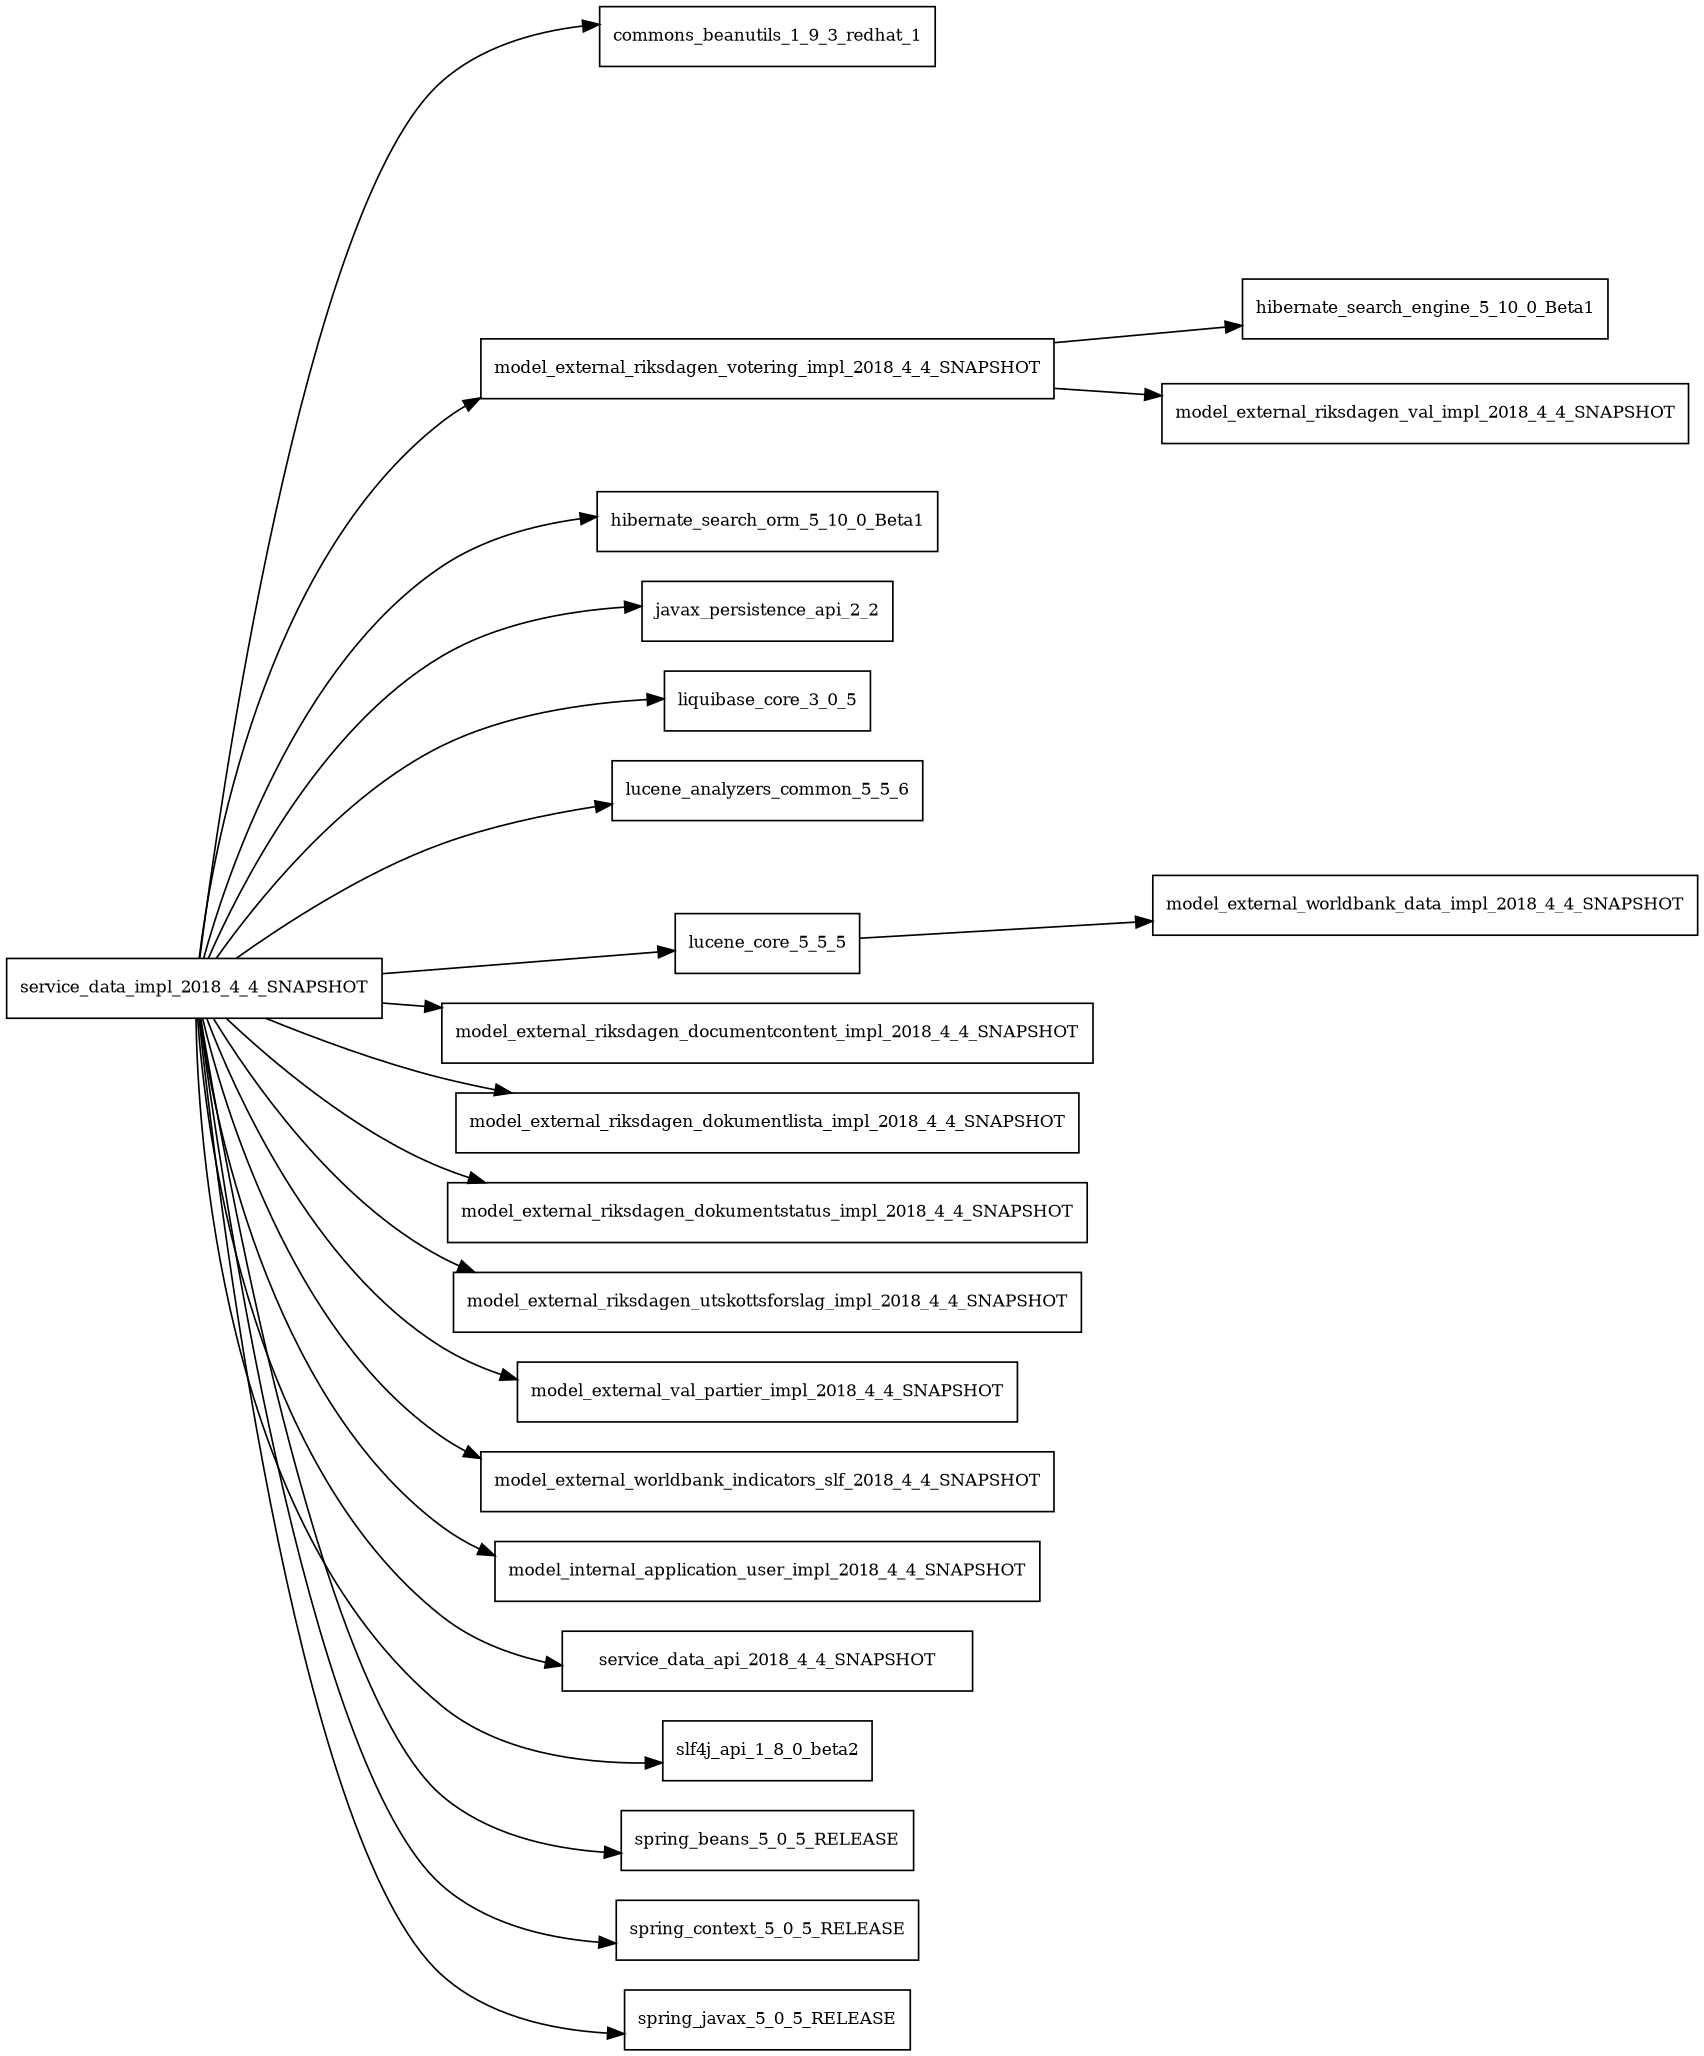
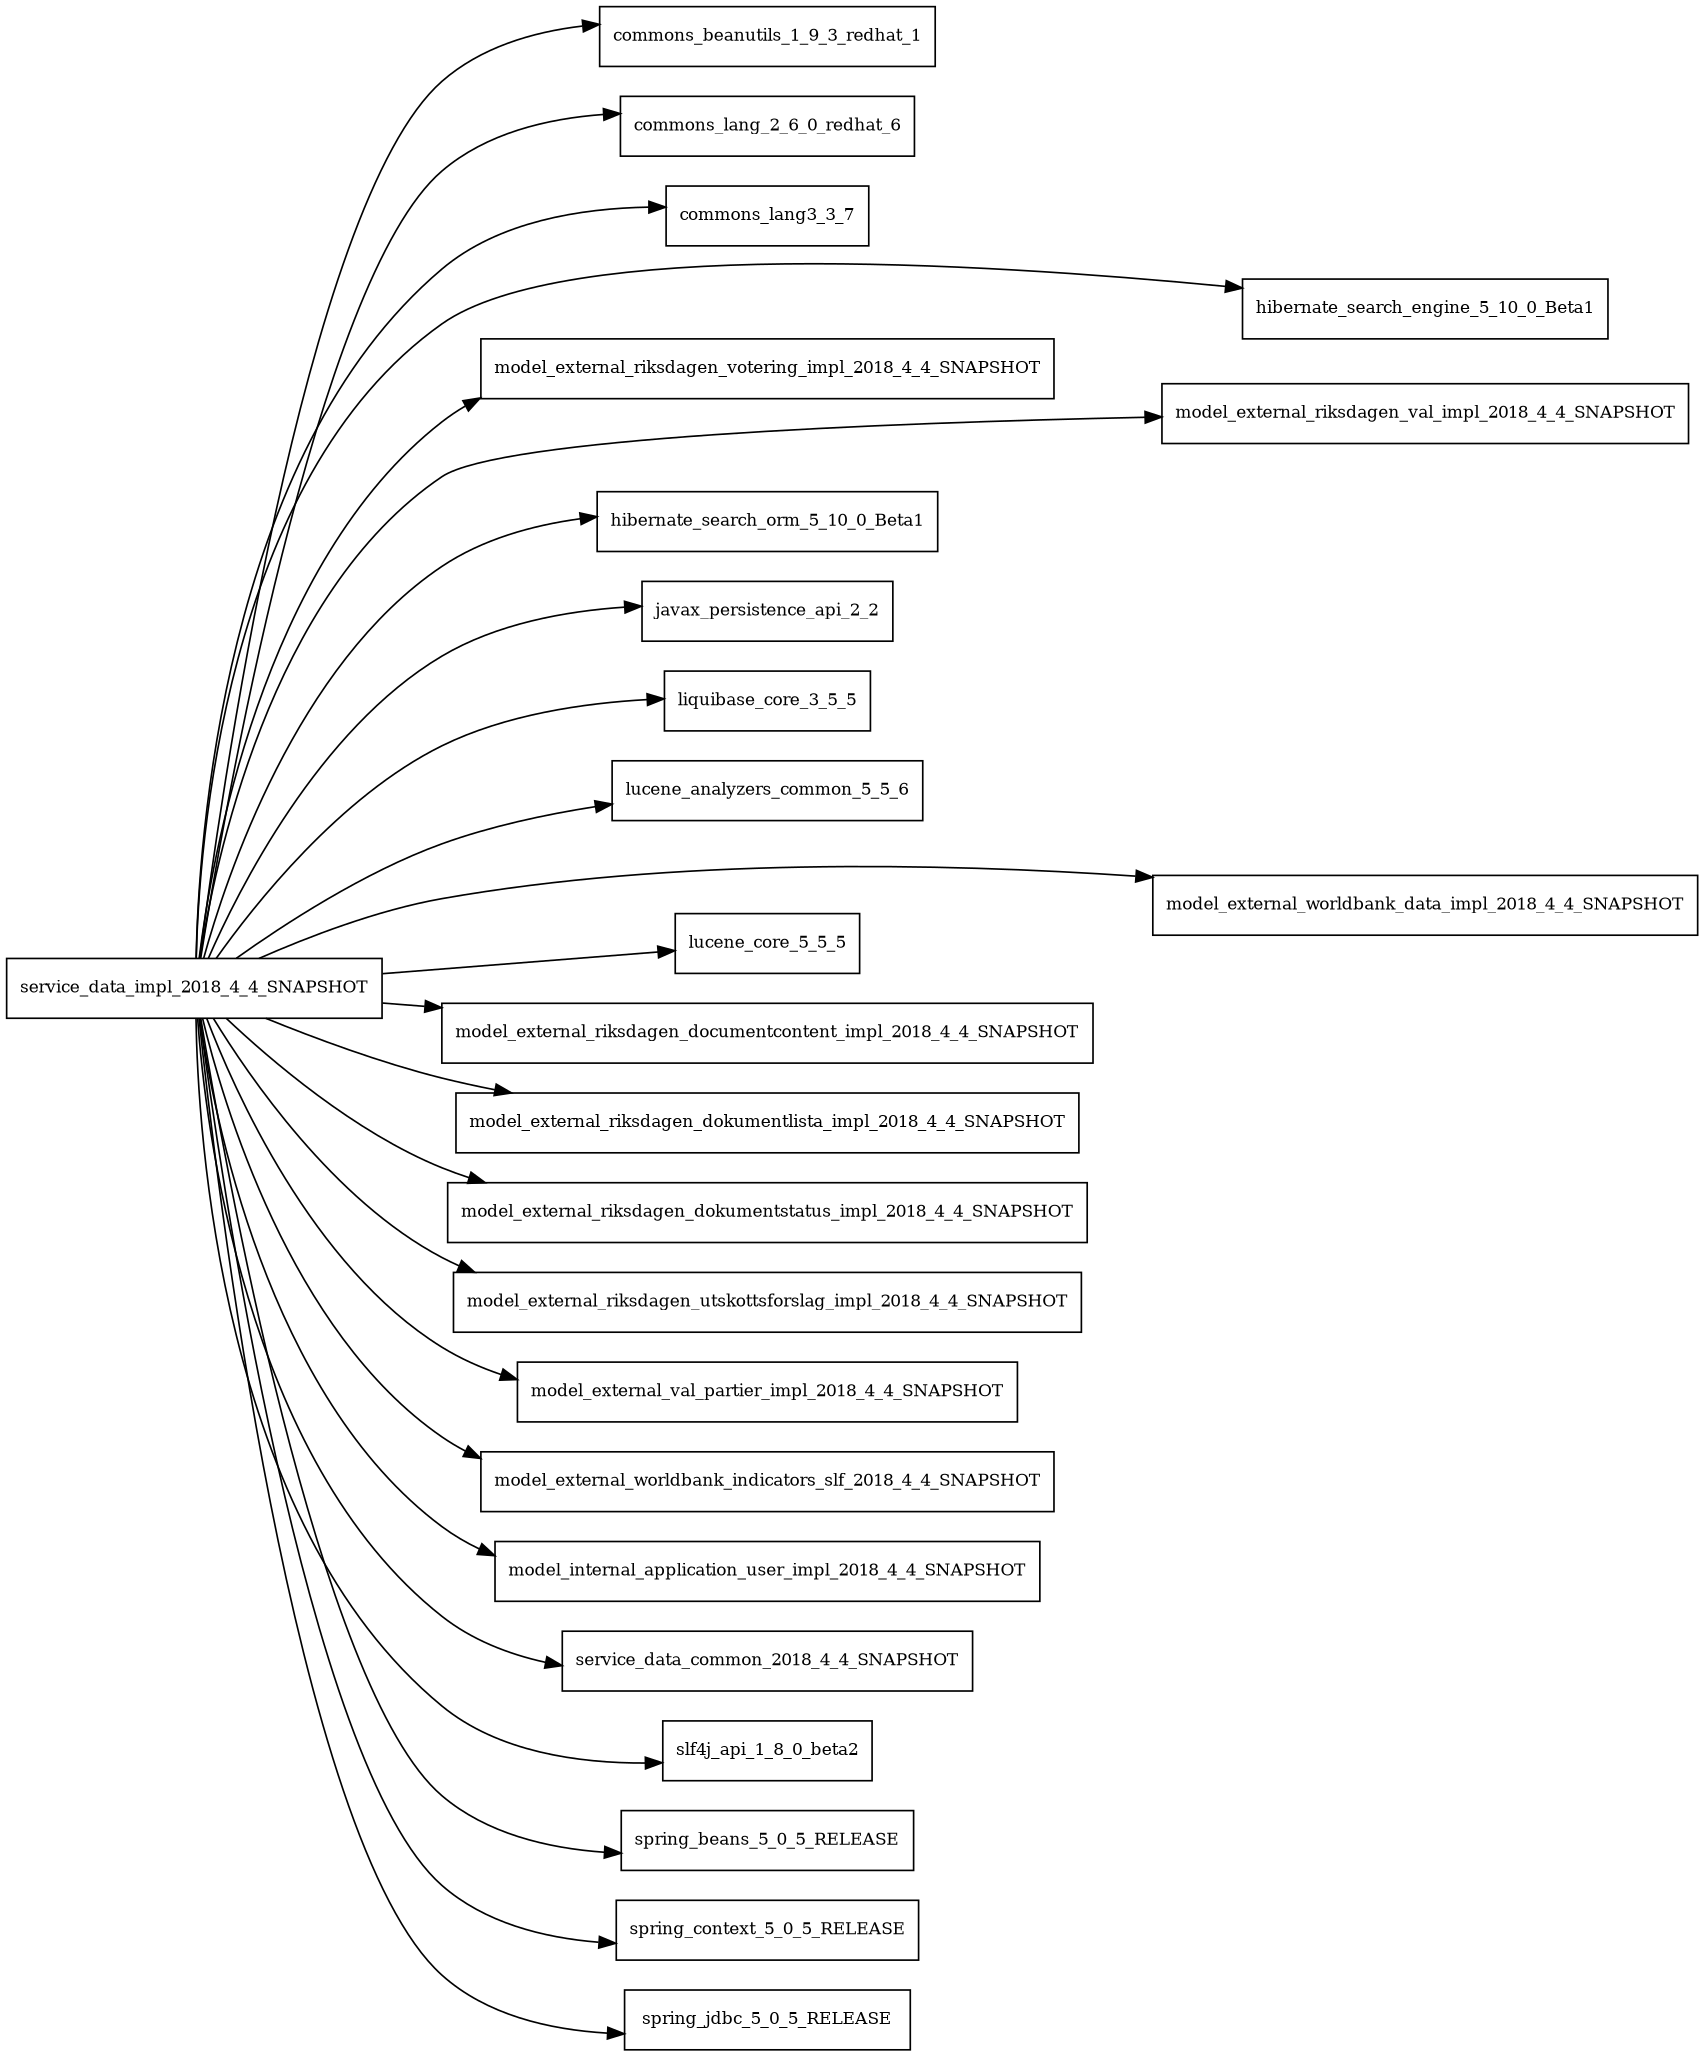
node "commons_lang_2_6_0_redhat_6": added
node "commons_lang3_3_7": added
edge "model_external_riksdagen_votering_impl_2018_4_4_SNAPSHOT" -> "hibernate_search_engine_5_10_0_Beta1": now "service_data_impl_2018_4_4_SNAPSHOT" -> "hibernate_search_engine_5_10_0_Beta1"
edge "model_external_riksdagen_votering_impl_2018_4_4_SNAPSHOT" -> "model_external_riksdagen_val_impl_2018_4_4_SNAPSHOT": now "service_data_impl_2018_4_4_SNAPSHOT" -> "model_external_riksdagen_val_impl_2018_4_4_SNAPSHOT"
node "liquibase_core_3_0_5": label "liquibase_core_3_0_5" -> "liquibase_core_3_5_5"
edge "lucene_core_5_5_5" -> "model_external_worldbank_data_impl_2018_4_4_SNAPSHOT": now "service_data_impl_2018_4_4_SNAPSHOT" -> "model_external_worldbank_data_impl_2018_4_4_SNAPSHOT"
node "service_data_api_2018_4_4_SNAPSHOT": label "service_data_api_2018_4_4_SNAPSHOT" -> "service_data_common_2018_4_4_SNAPSHOT"
node "spring_javax_5_0_5_RELEASE": label "spring_javax_5_0_5_RELEASE" -> "spring_jdbc_5_0_5_RELEASE"
